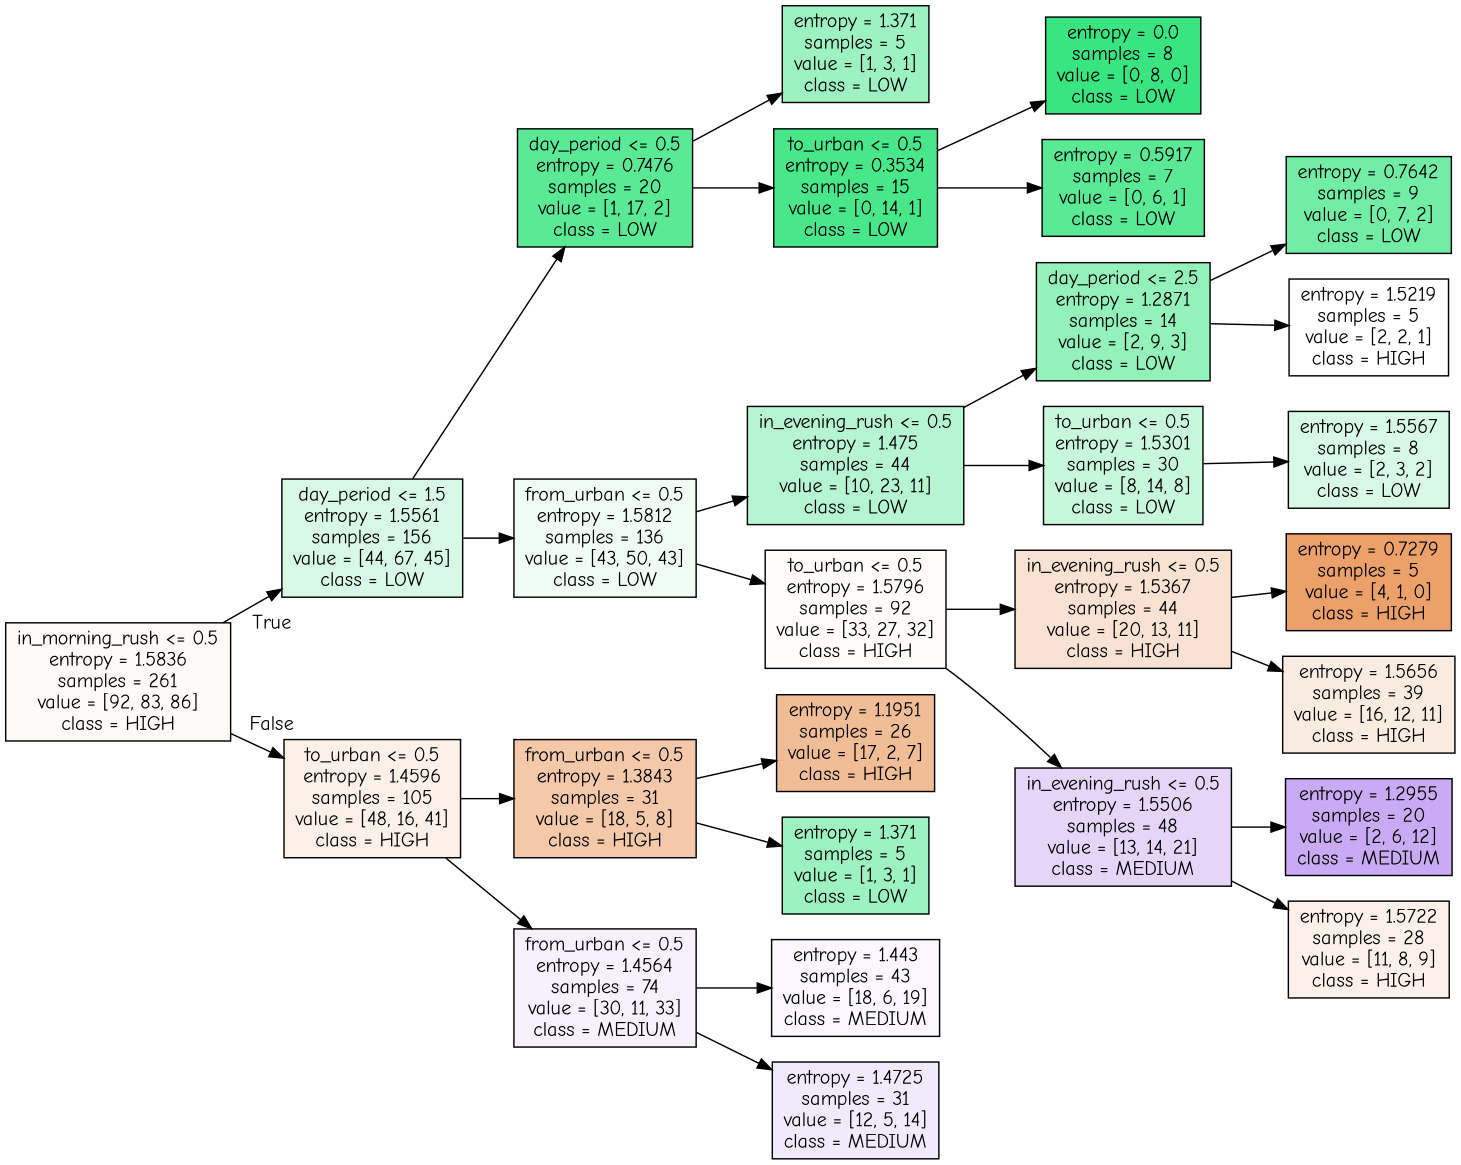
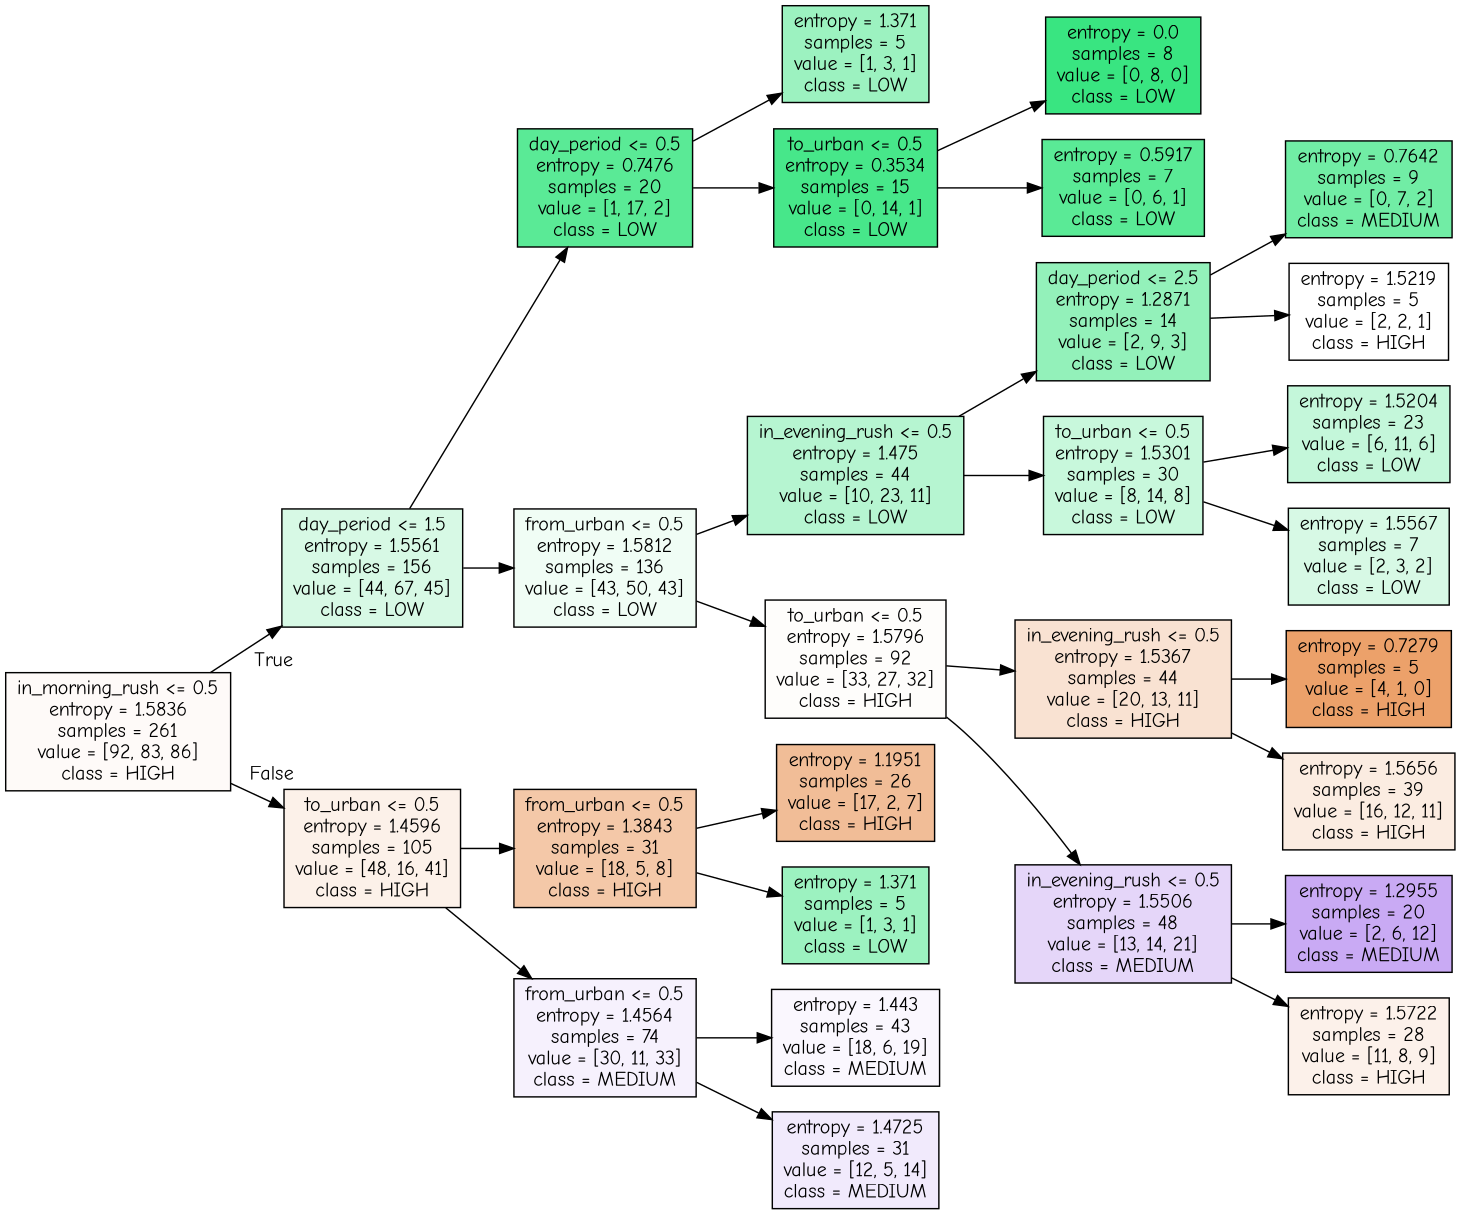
node "entropy = 0.7642 samples = 9 value = [0, 7, 2] class = LOW": label "entropy = 0.7642 samples = 9 value = [0, 7, 2] class = LOW" -> "entropy = 0.7642 samples = 9 value = [0, 7, 2] class = MEDIUM"
node "entropy = 1.5204 samples = 23 value = [6, 11, 6] class = LOW": added
node "entropy = 1.5567 samples = 8 value = [2, 3, 2] class = LOW": label "entropy = 1.5567 samples = 8 value = [2, 3, 2] class = LOW" -> "entropy = 1.5567 samples = 7 value = [2, 3, 2] class = LOW"
